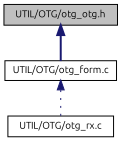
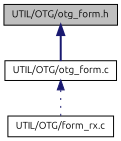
node "UTIL/OTG/otg_otg.h": label "UTIL/OTG/otg_otg.h" -> "UTIL/OTG/otg_form.h"
node "UTIL/OTG/otg_rx.c": label "UTIL/OTG/otg_rx.c" -> "UTIL/OTG/form_rx.c"
